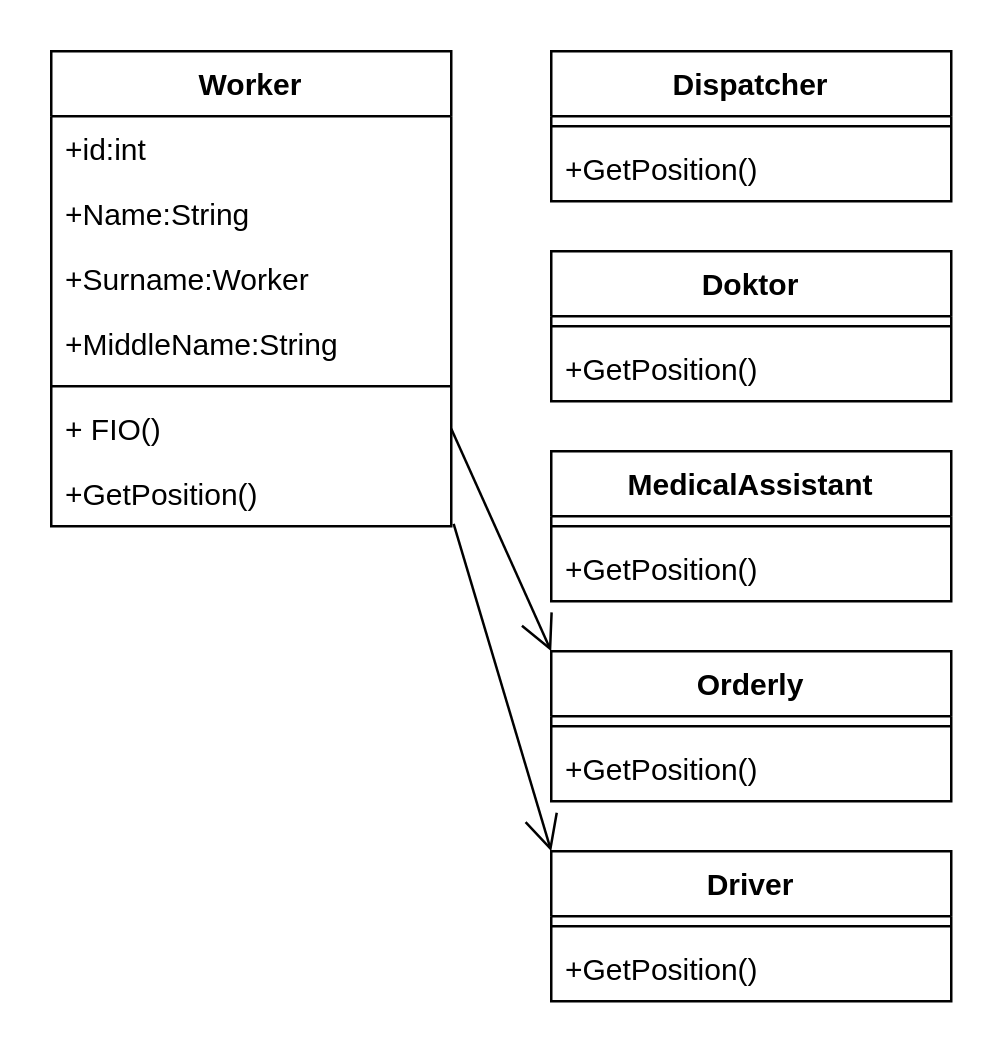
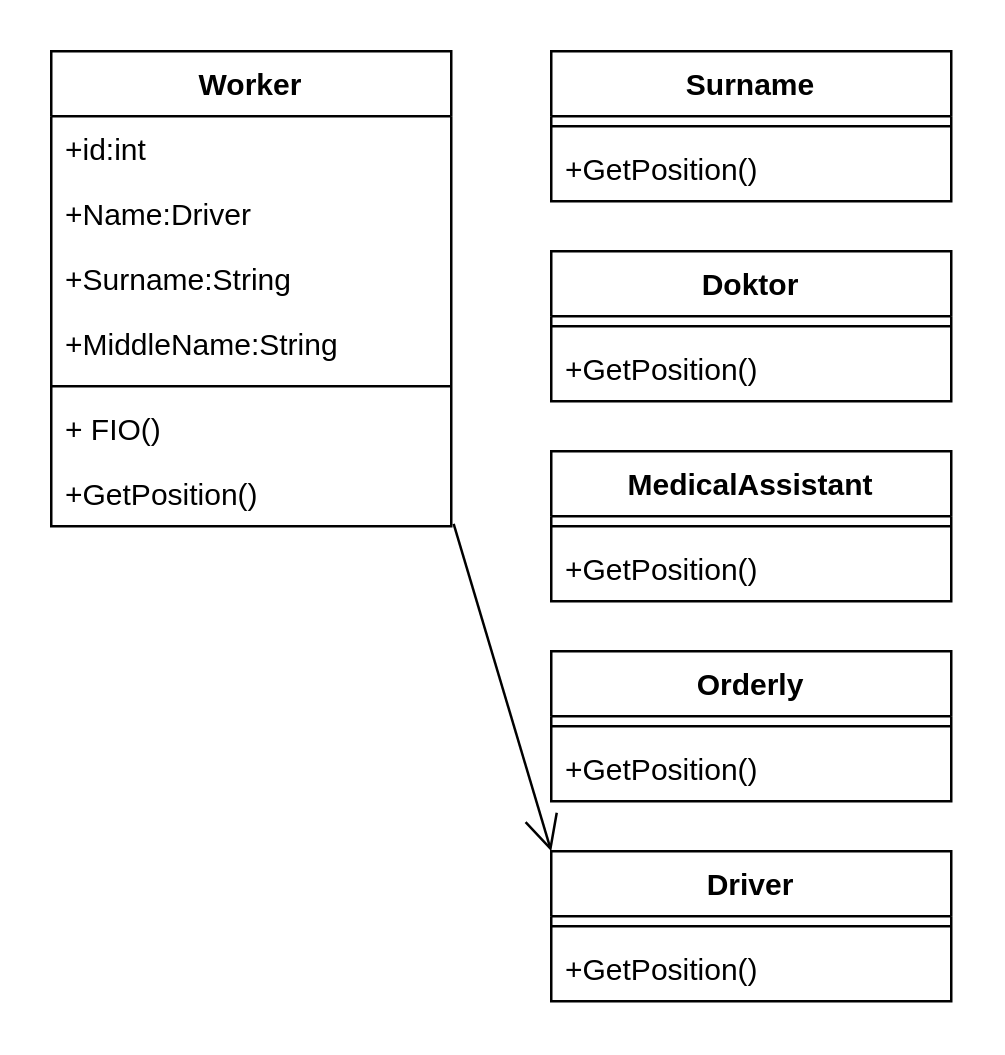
node "Dispatcher": label "Dispatcher" -> "Surname"
node "+Name:String": label "+Name:String" -> "+Name:Driver"
node "+Surname:Worker": label "+Surname:Worker" -> "+Surname:String"
edge "+ FIO()" -> "Orderly": removed
